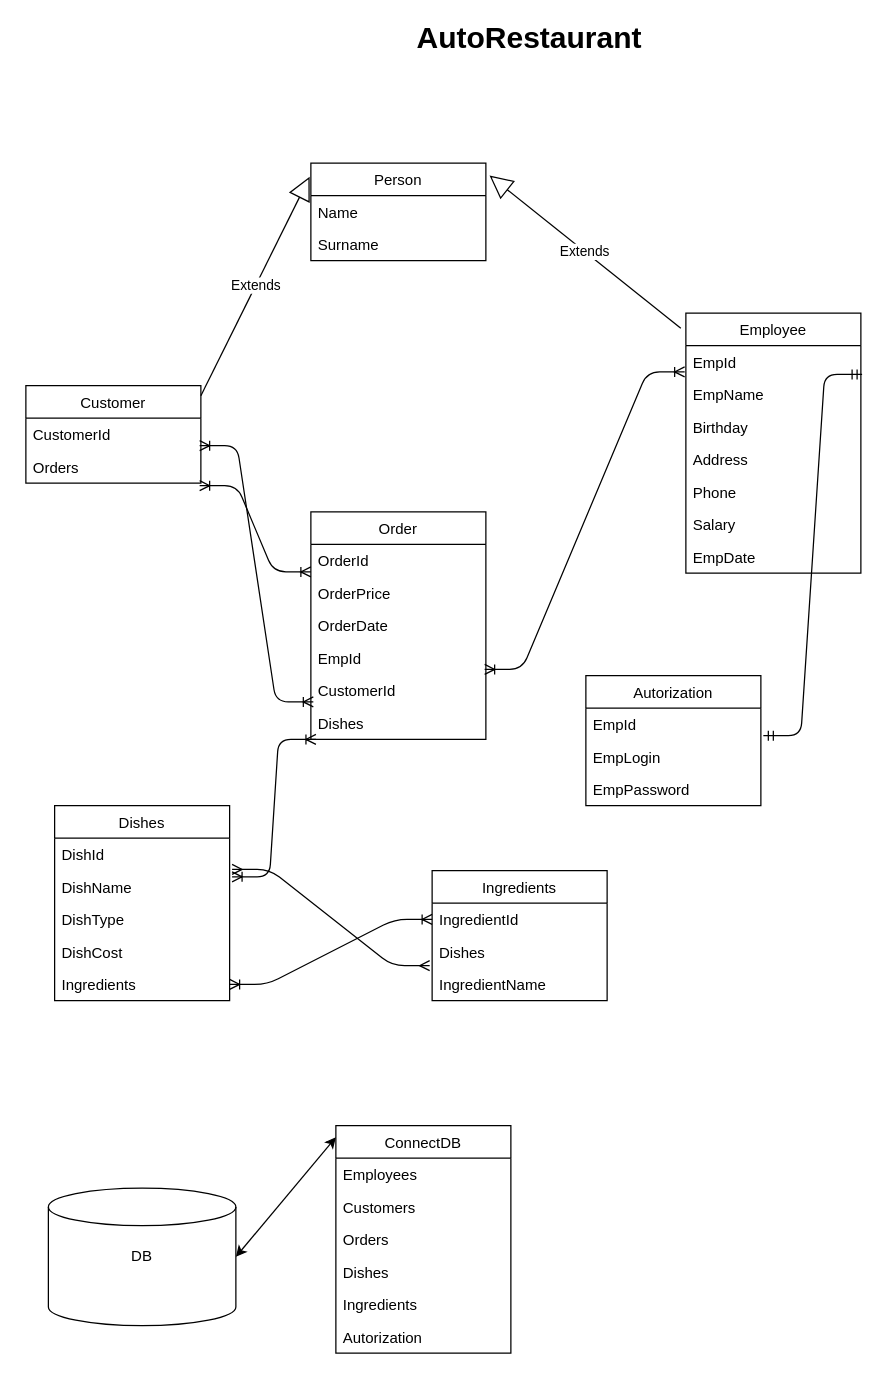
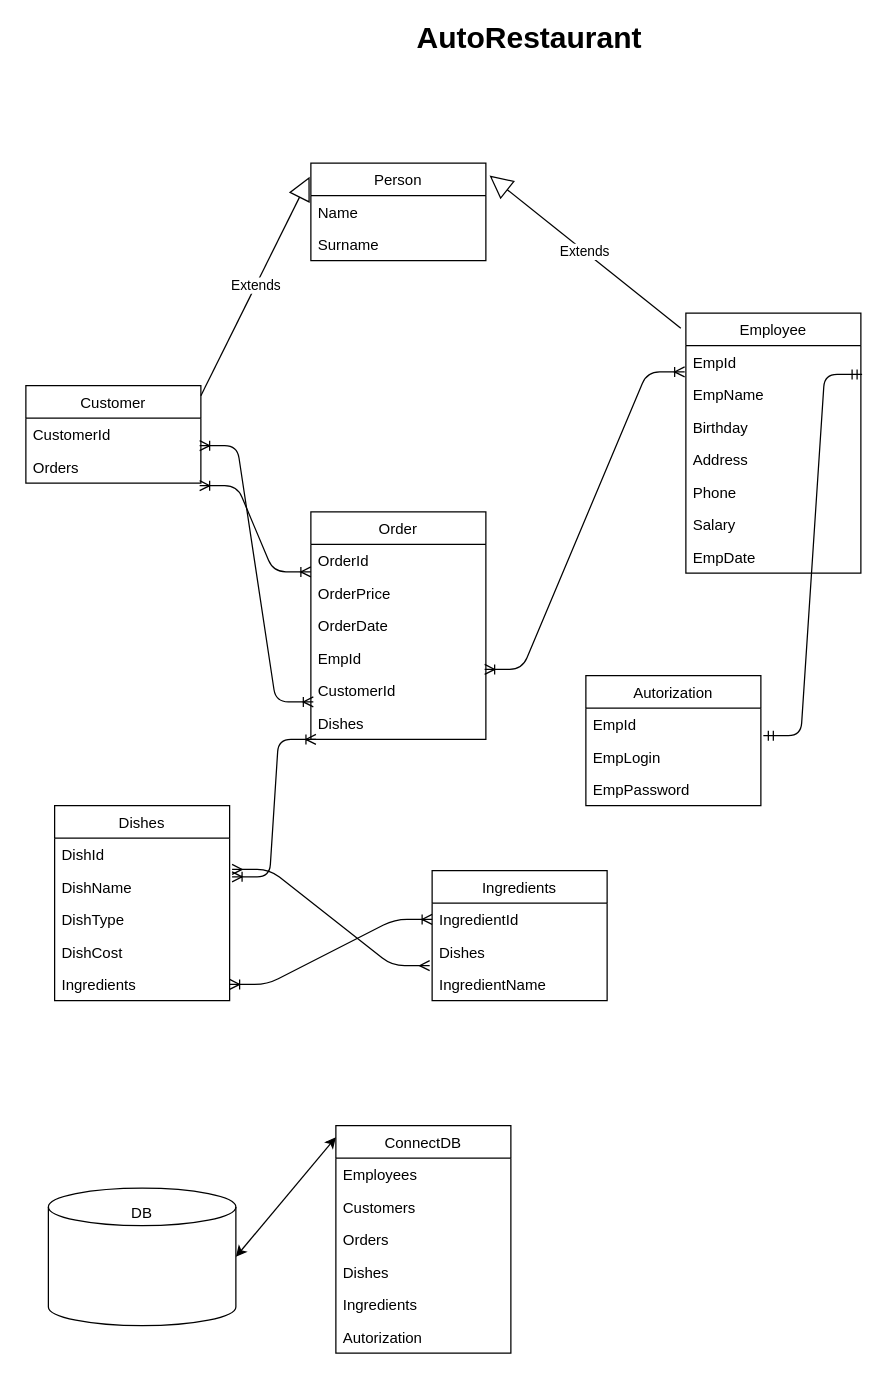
node "DB": moved (142, 1257) -> (142, 1213)
